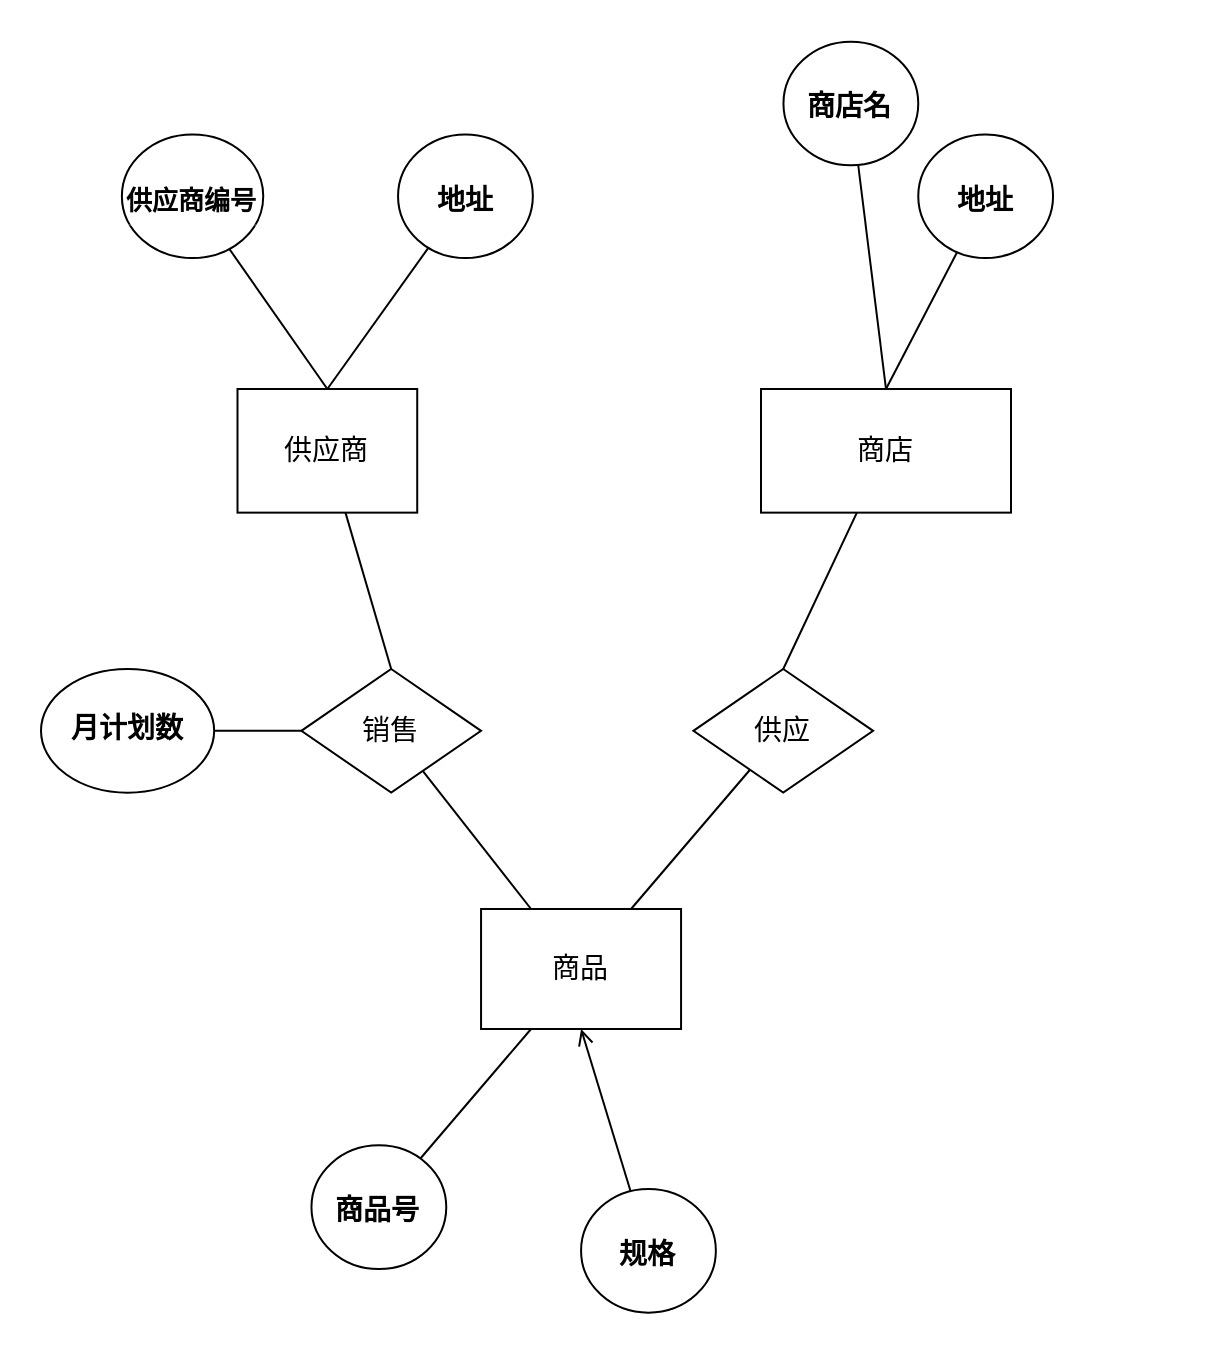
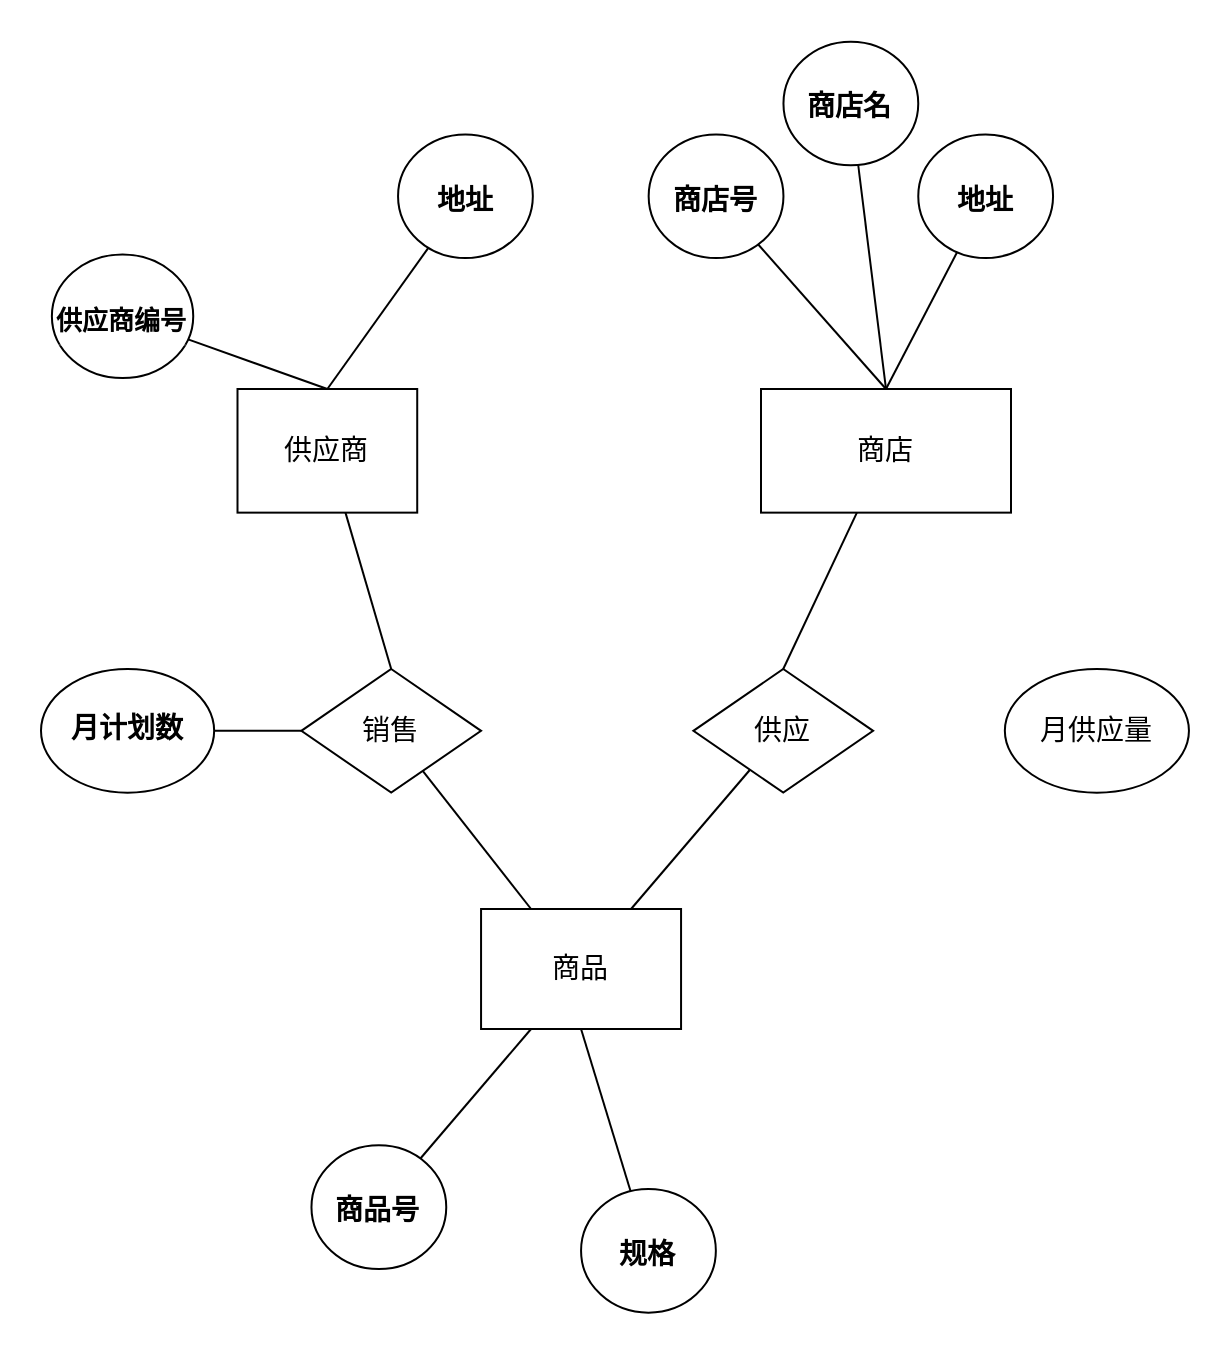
node "供应商编号": moved (193, 196) -> (123, 316)
node "商店号": added
edge "商店号" -- "商店": added
node "月供应量": added
edge "规格" -> "商品": arrowhead open -> none
